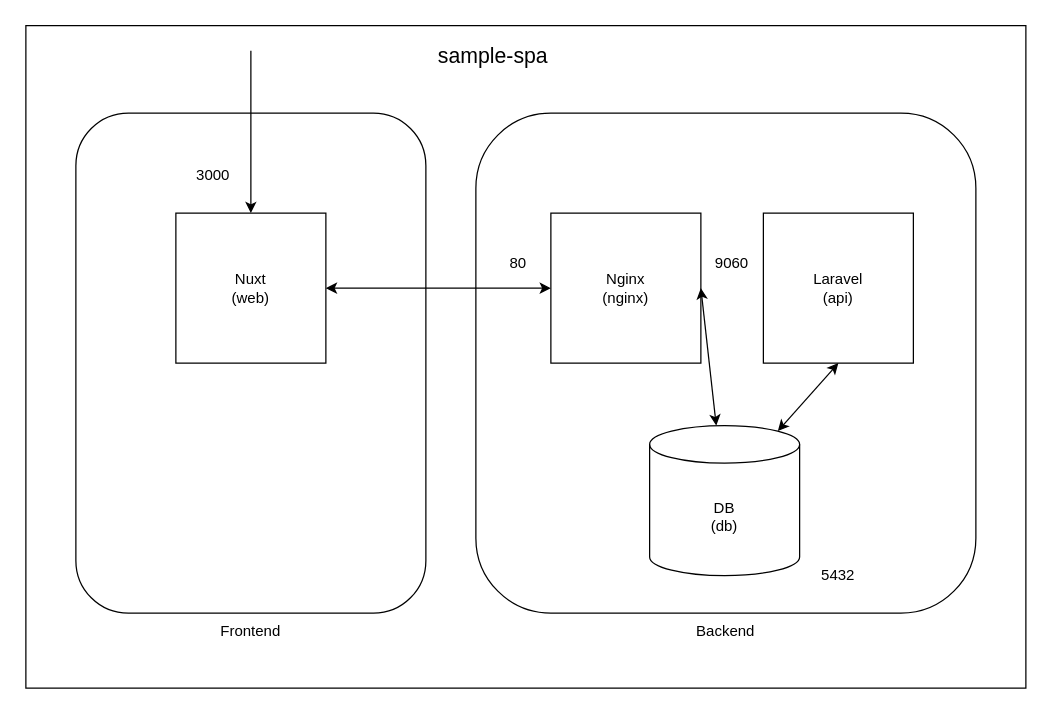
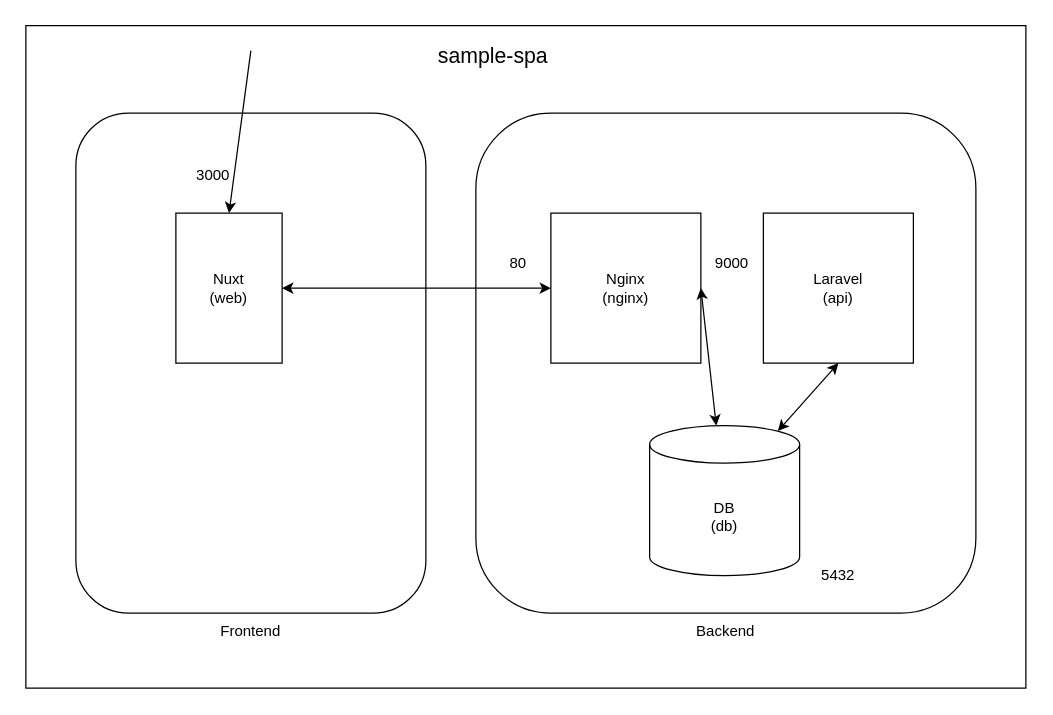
node "9060": label "9060" -> "9000"
node "Nuxt (web)": size 150x150 -> 106x150
